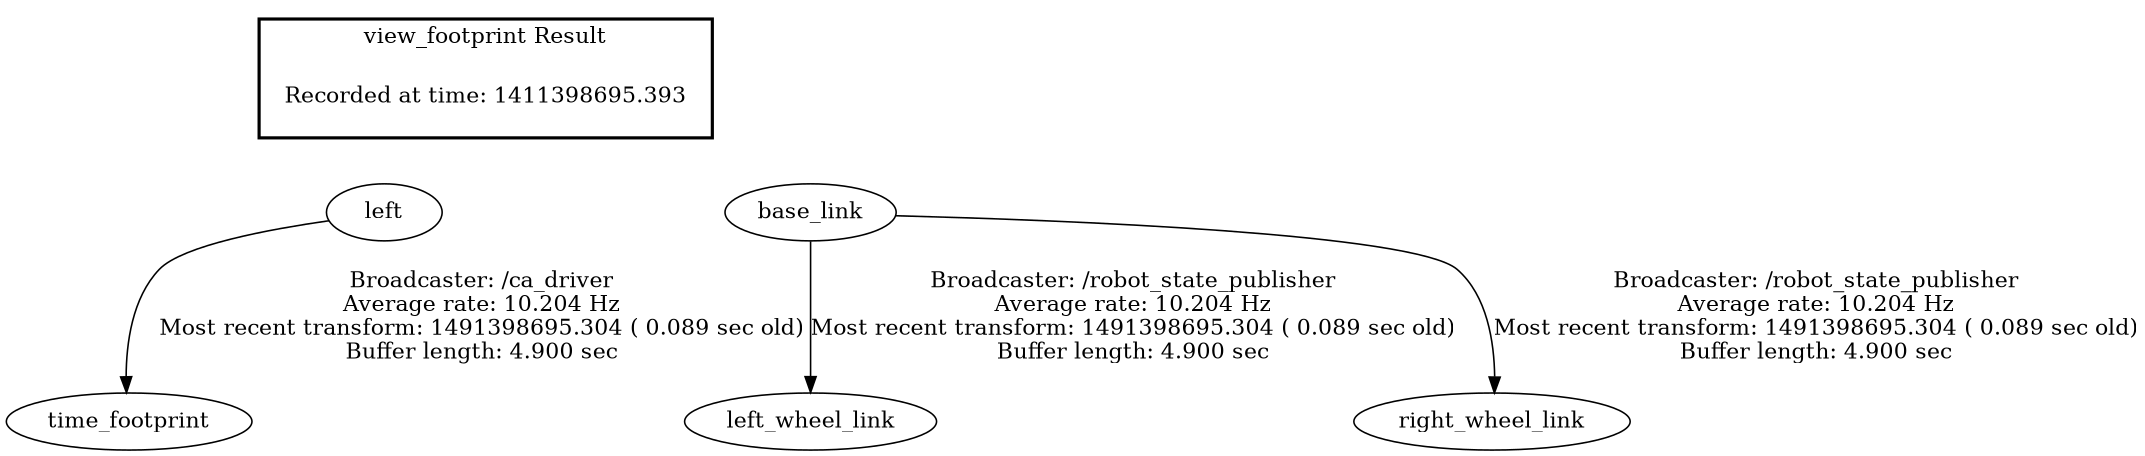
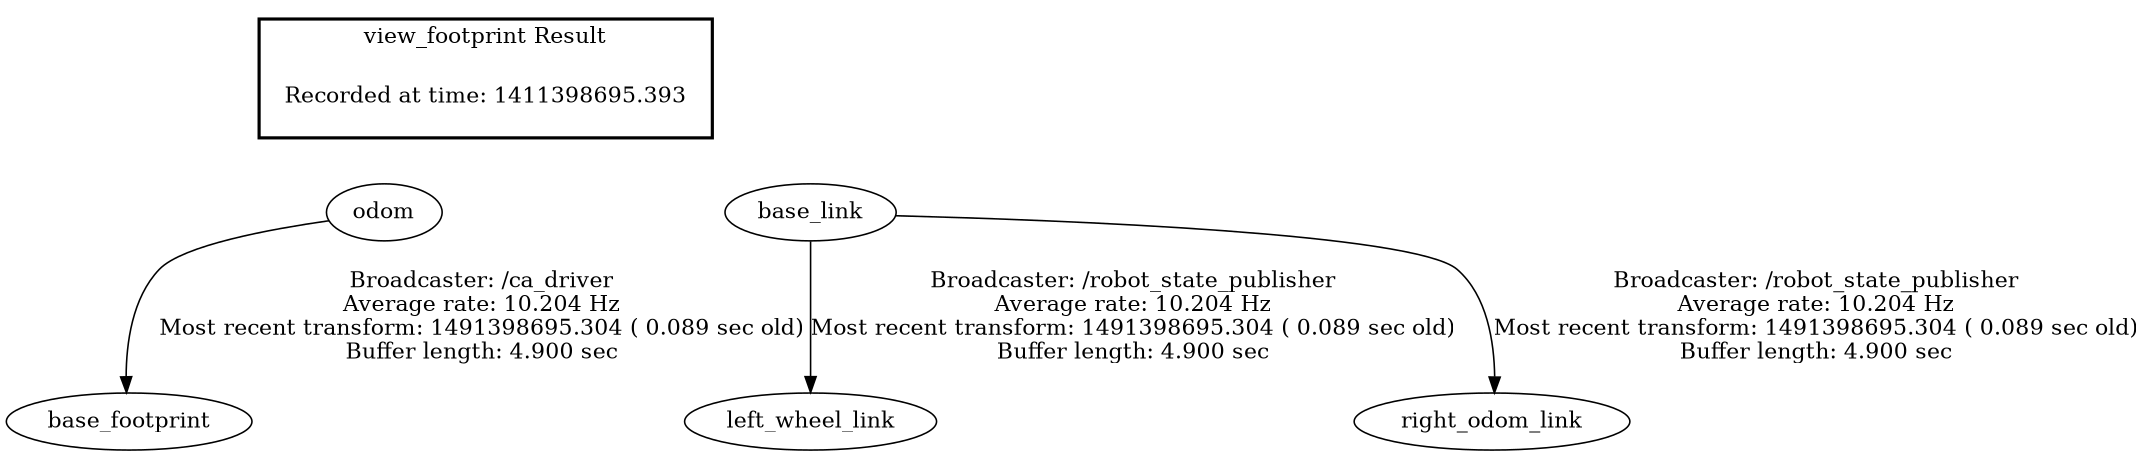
node "left": label "left" -> "odom"
node "time_footprint": label "time_footprint" -> "base_footprint"
node "right_wheel_link": label "right_wheel_link" -> "right_odom_link"
